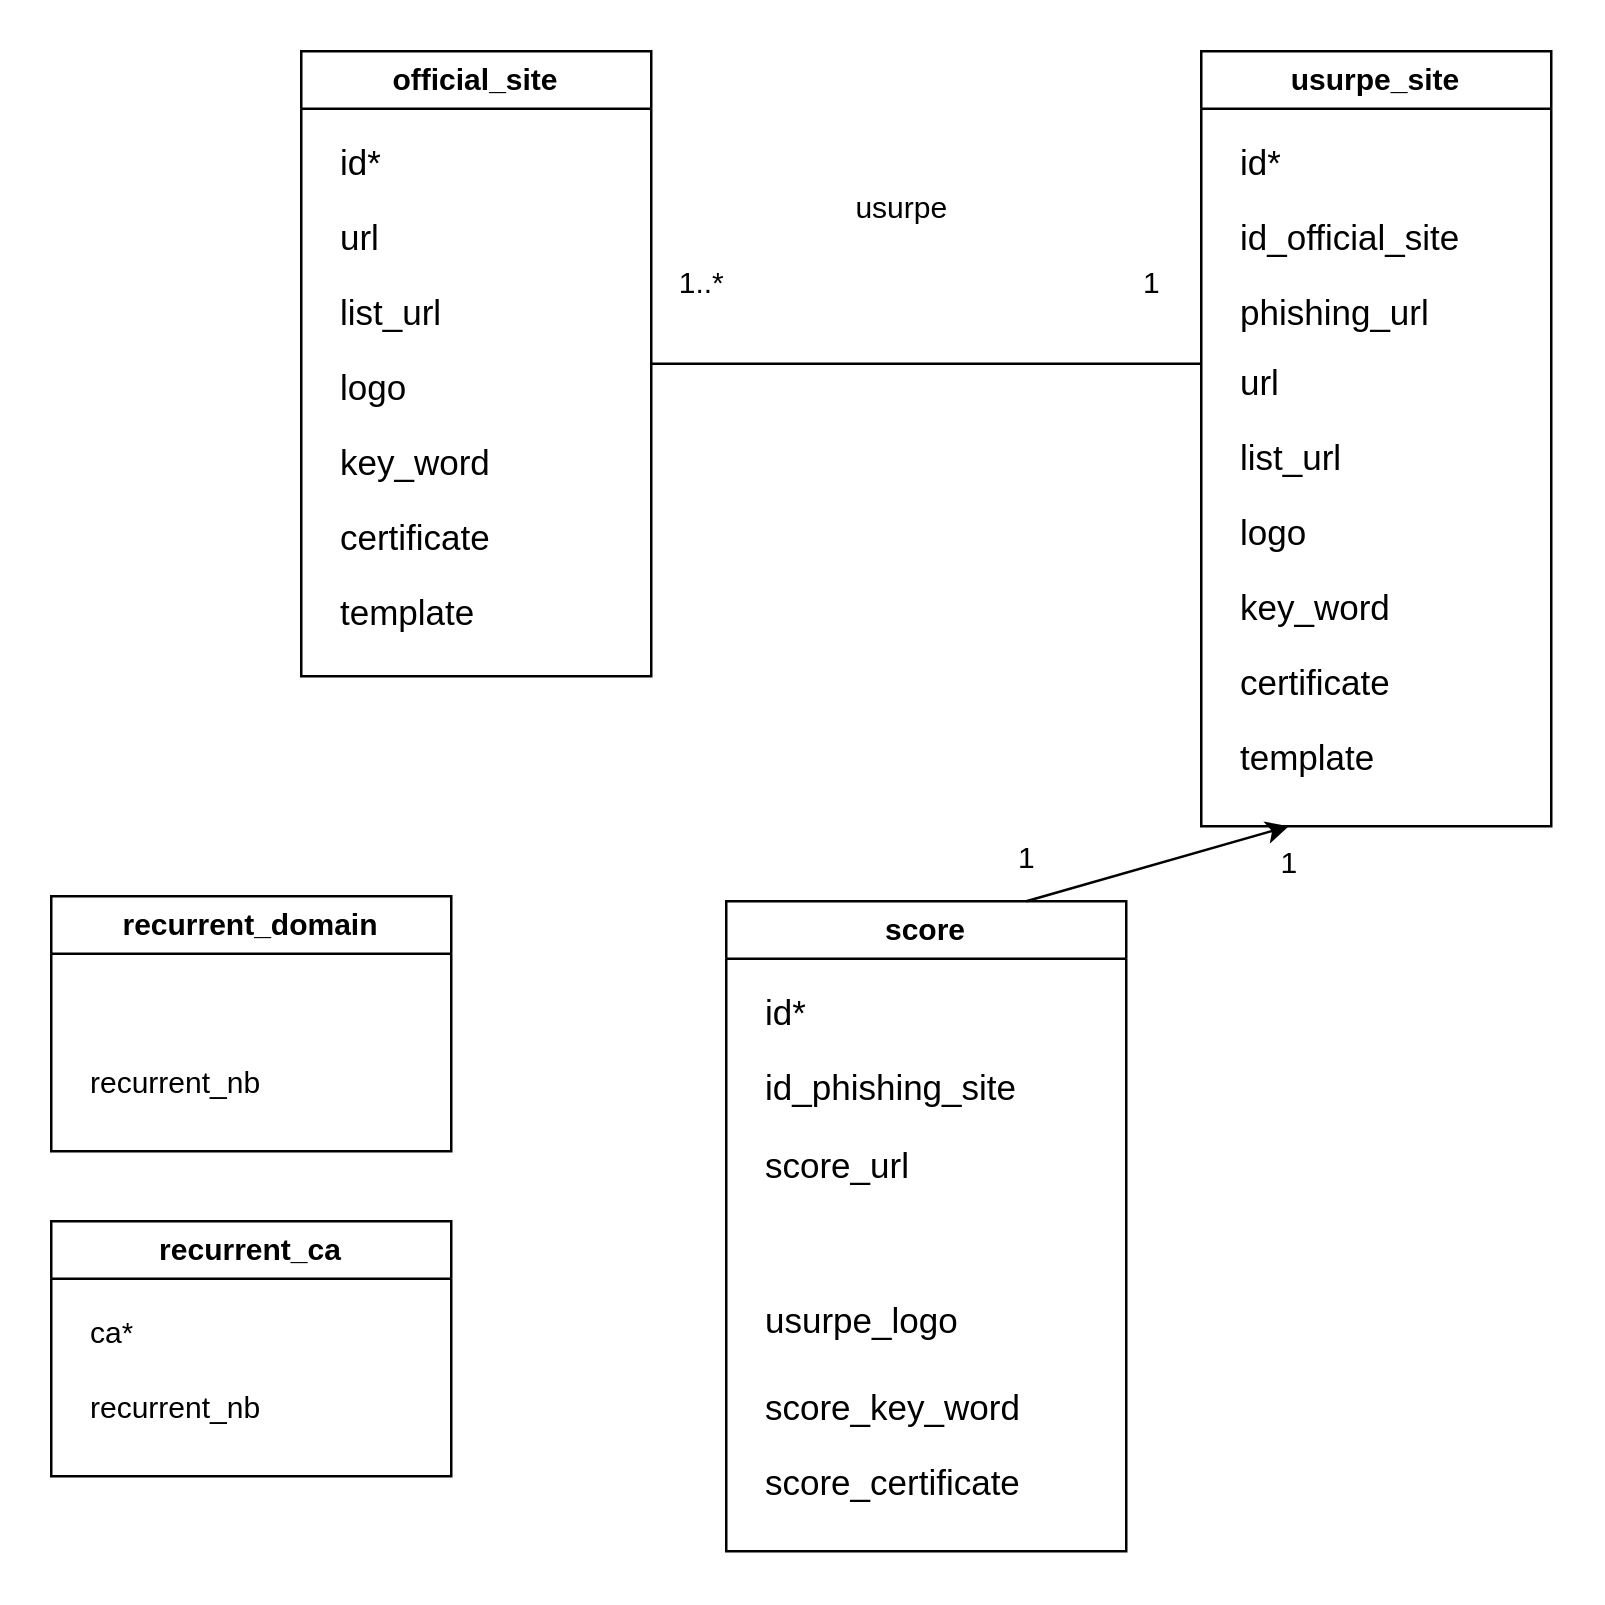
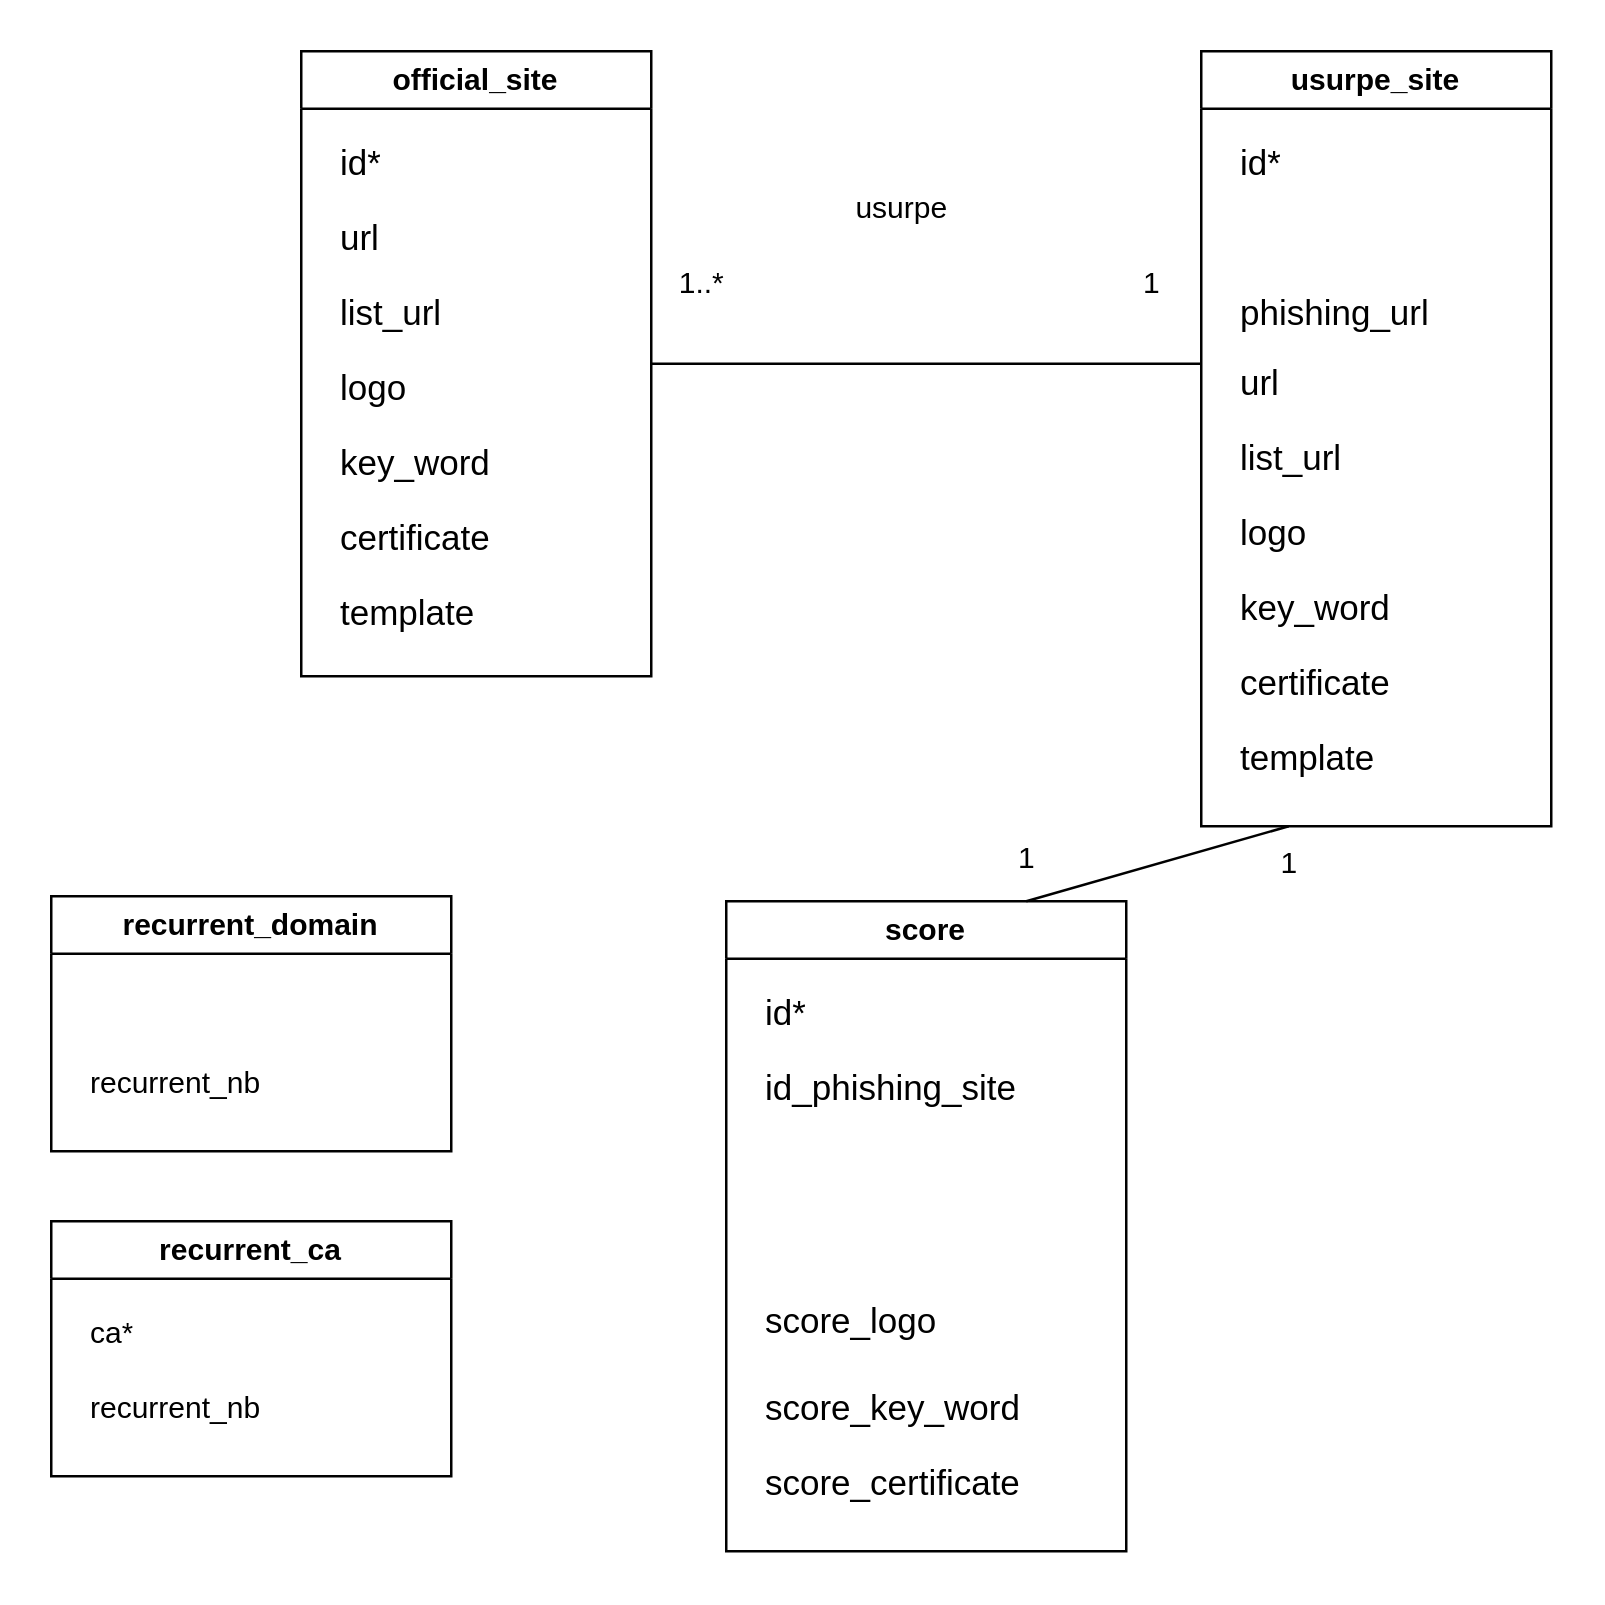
node "id_official_site": removed
edge "score" -> "usurpe_site": arrowhead classic -> none
node "score_url": removed
node "usurpe_logo": label "usurpe_logo" -> "score_logo"
